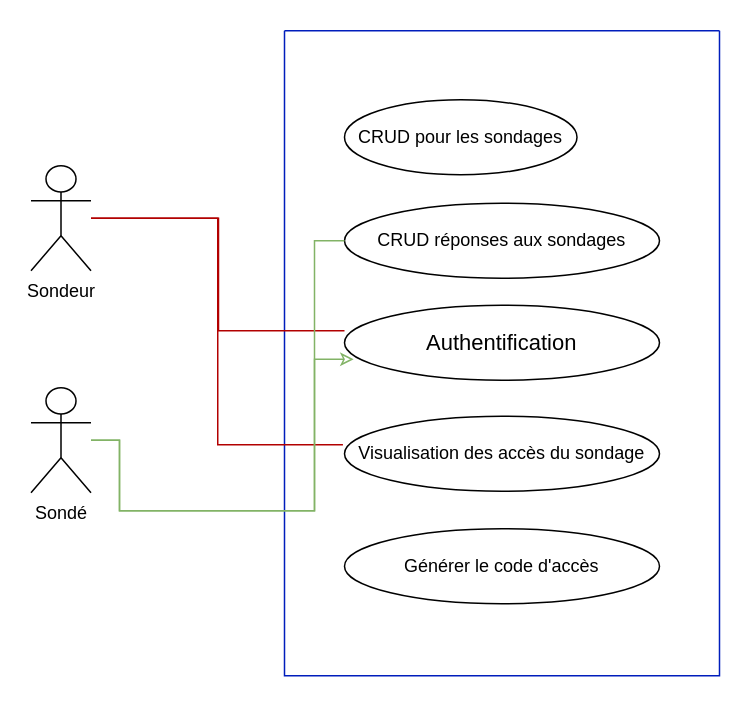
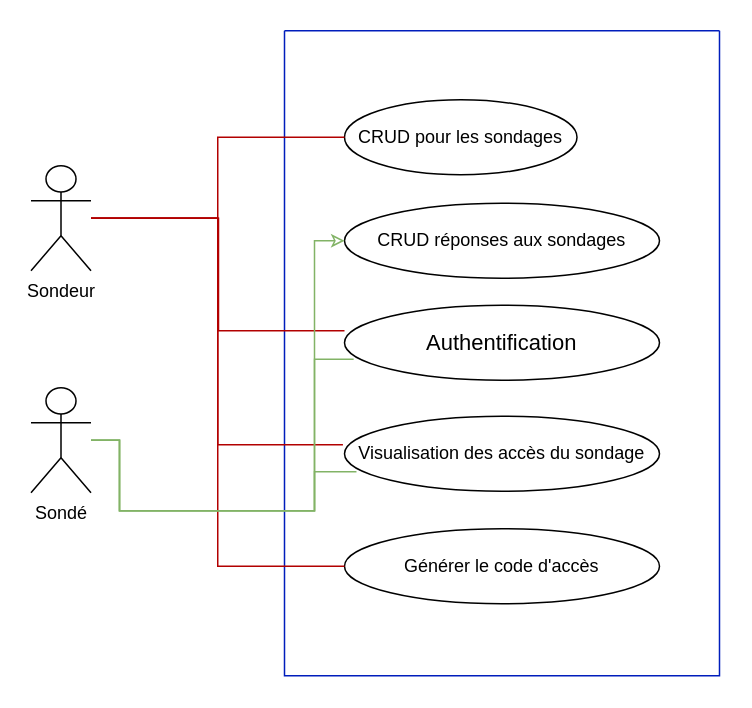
edge "CRUD pour les sondages" -- "Sondeur": added
edge "CRUD réponses aux sondages" -- "Sondé": arrowhead none -> classic
edge "Sondé" -> "Authentification": arrowhead classic -> none
edge "Sondé" -- "Visualisation des accès du sondage": added
edge "Sondeur" -- "Générer le code d'accès": added
